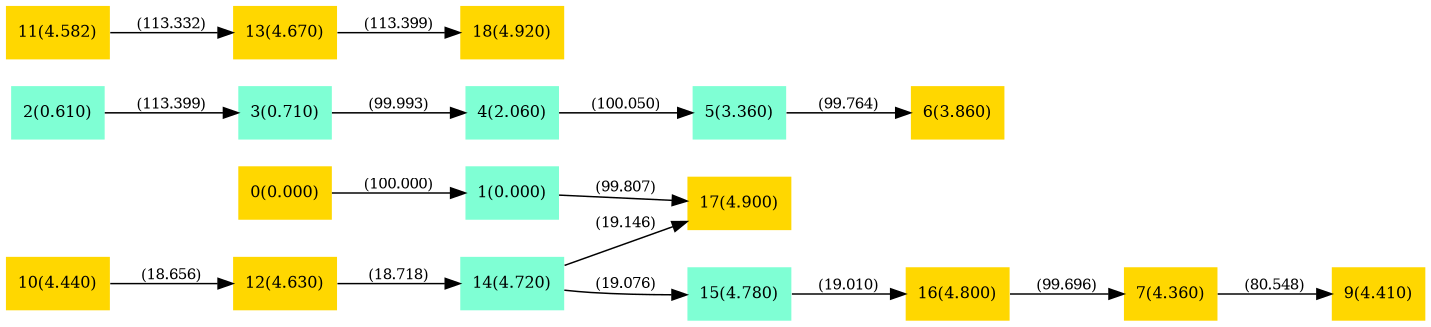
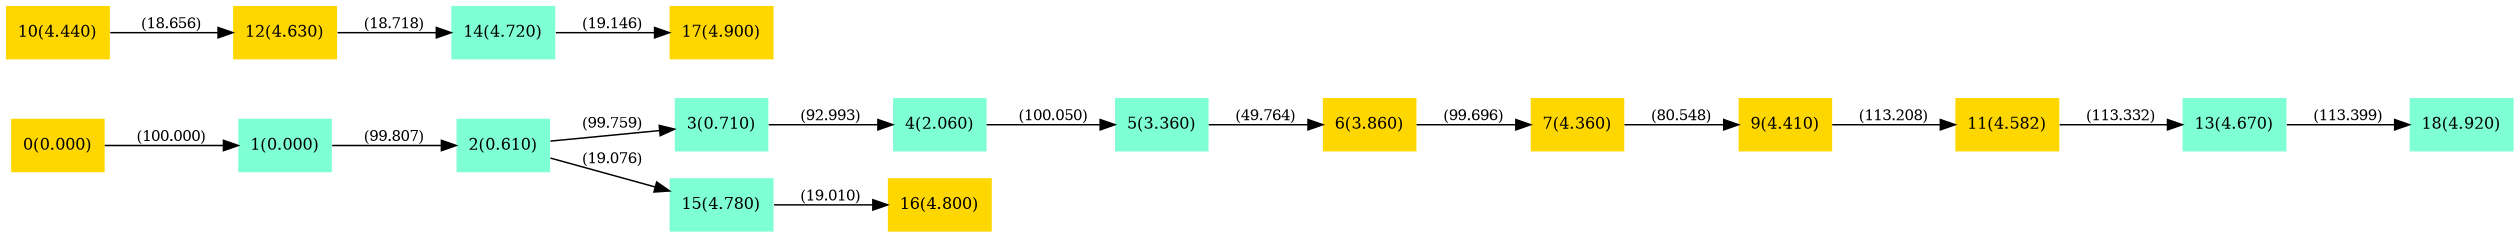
node "13(4.670)": fillcolor gold -> aquamarine
node "18(4.920)": fillcolor gold -> aquamarine
edge "2(0.610)" -> "3(0.710)": label "(113.399)" -> "(99.759)"
edge "3(0.710)" -> "4(2.060)": label "(99.993)" -> "(92.993)"
edge "5(3.360)" -> "6(3.860)": label "(99.764)" -> "(49.764)"
edge "9(4.410)" -> "11(4.582)": added, label "(113.208)"
edge "1(0.000)" -> "17(4.900)": now "1(0.000)" -> "2(0.610)"
edge "14(4.720)" -> "15(4.780)": now "2(0.610)" -> "15(4.780)"
edge "16(4.800)" -> "7(4.360)": now "6(3.860)" -> "7(4.360)"
